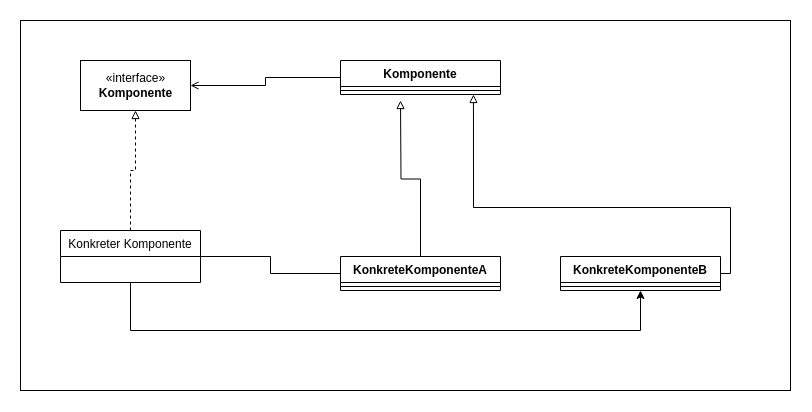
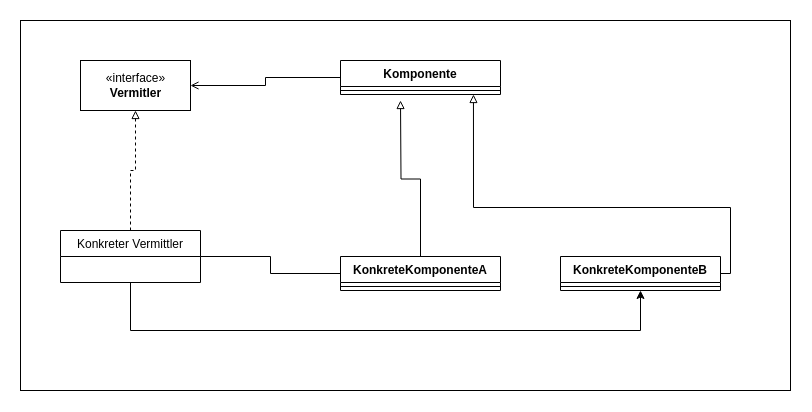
node "«interface» Komponente": label "«interface» Komponente" -> "«interface» Vermitler"
node "Konkreter Komponente": label "Konkreter Komponente" -> "Konkreter Vermittler"
